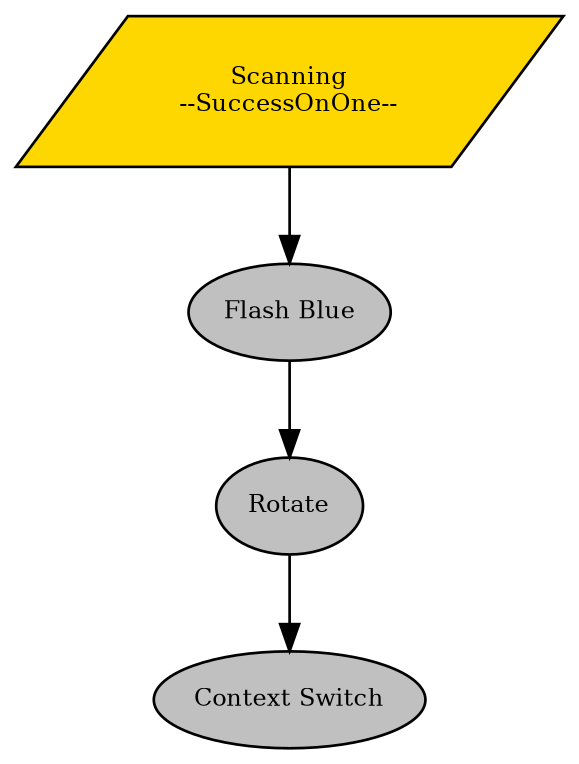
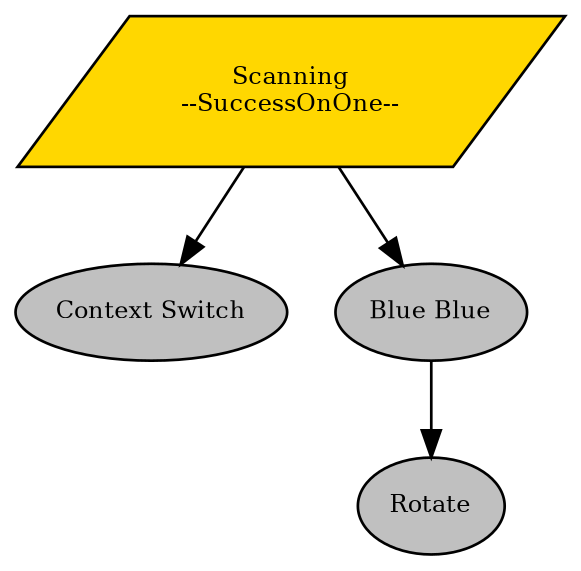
node "Flash Blue": label "Flash Blue" -> "Blue Blue"
edge "Rotate" -> "Context Switch": now "Scanning --SuccessOnOne--" -> "Context Switch"
